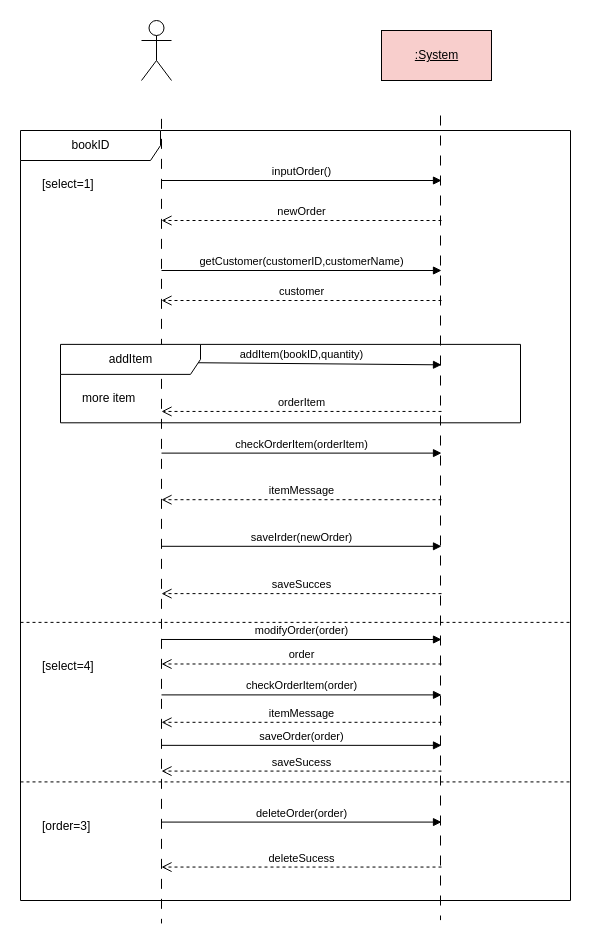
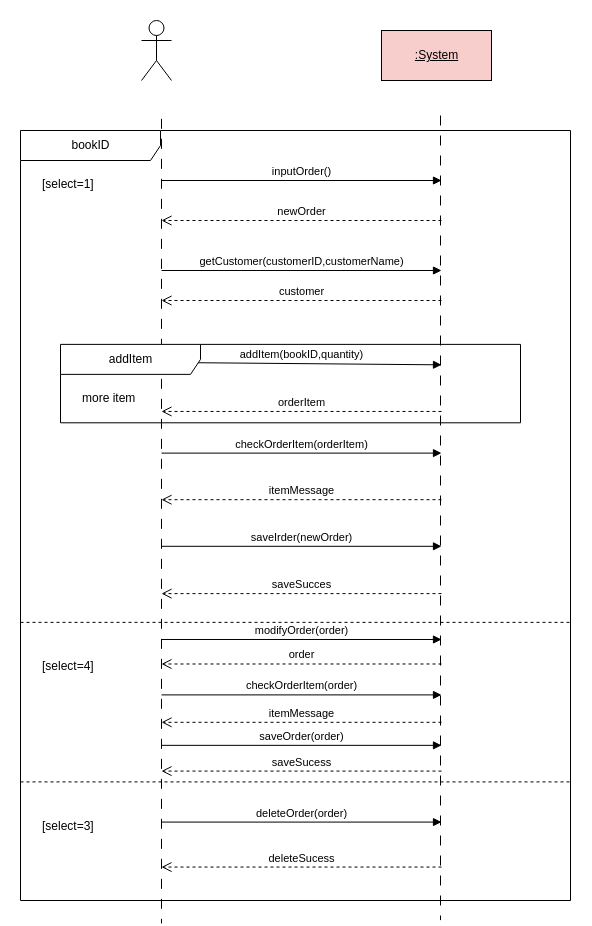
node "[order=3]": label "[order=3]" -> "[select=3]"
